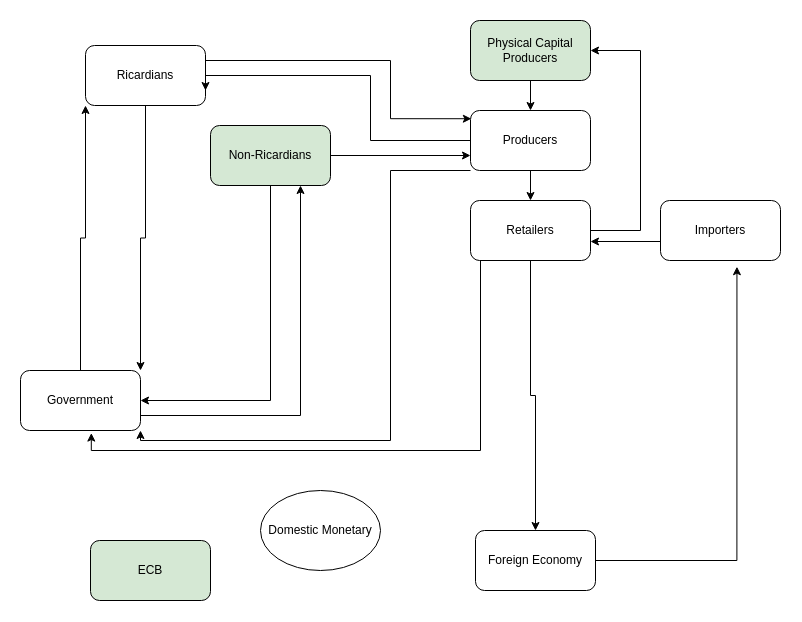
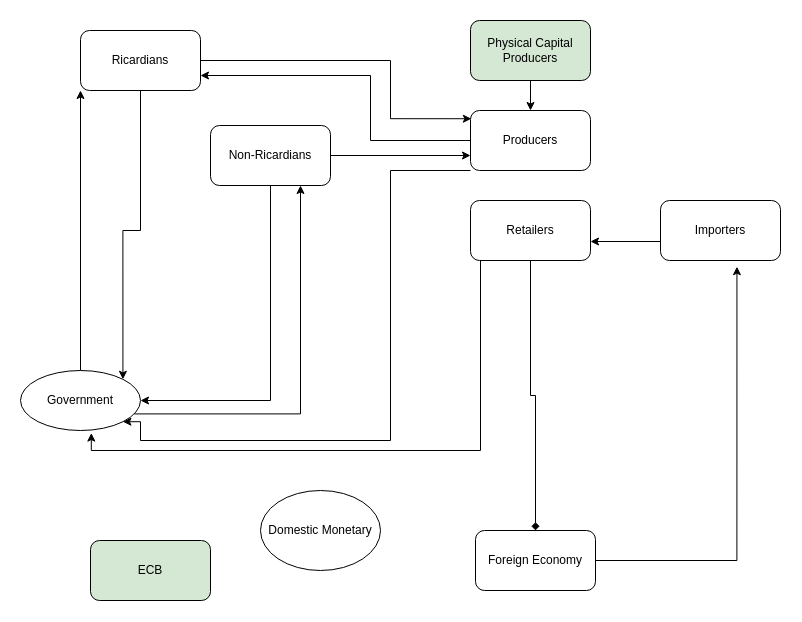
node "Ricardians": moved (146, 76) -> (141, 61)
edge "Retailers" -> "Physical Capital Producers": removed
node "Non-Ricardians": fillcolor #d5e8d4 -> #ffffff
edge "Producers" -> "Retailers": removed
node "Government": shape rounded rectangle -> ellipse
edge "Retailers" -> "Foreign Economy": arrowhead classic -> diamond
